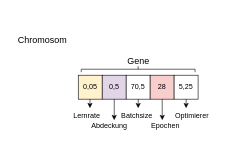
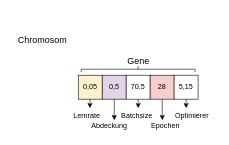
node "5,25": label "5,25" -> "5,15"
